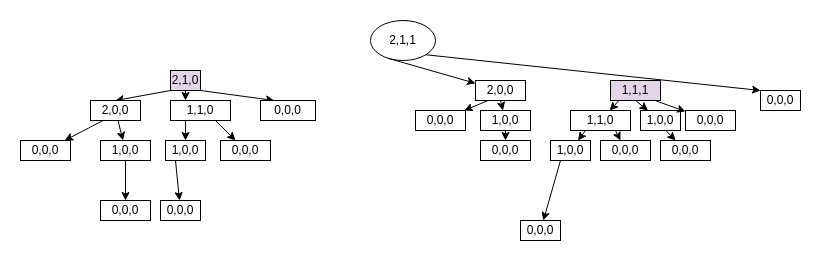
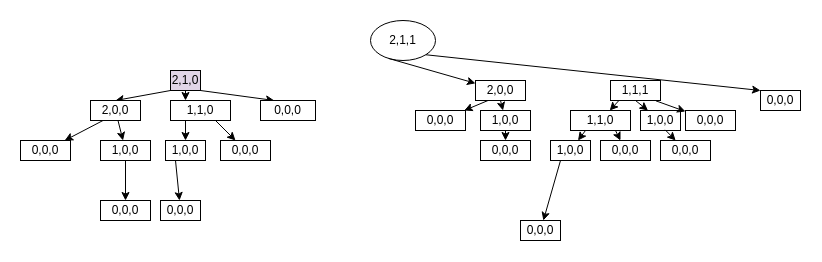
node "1,1,1": fillcolor #e1d5e7 -> #ffffff
